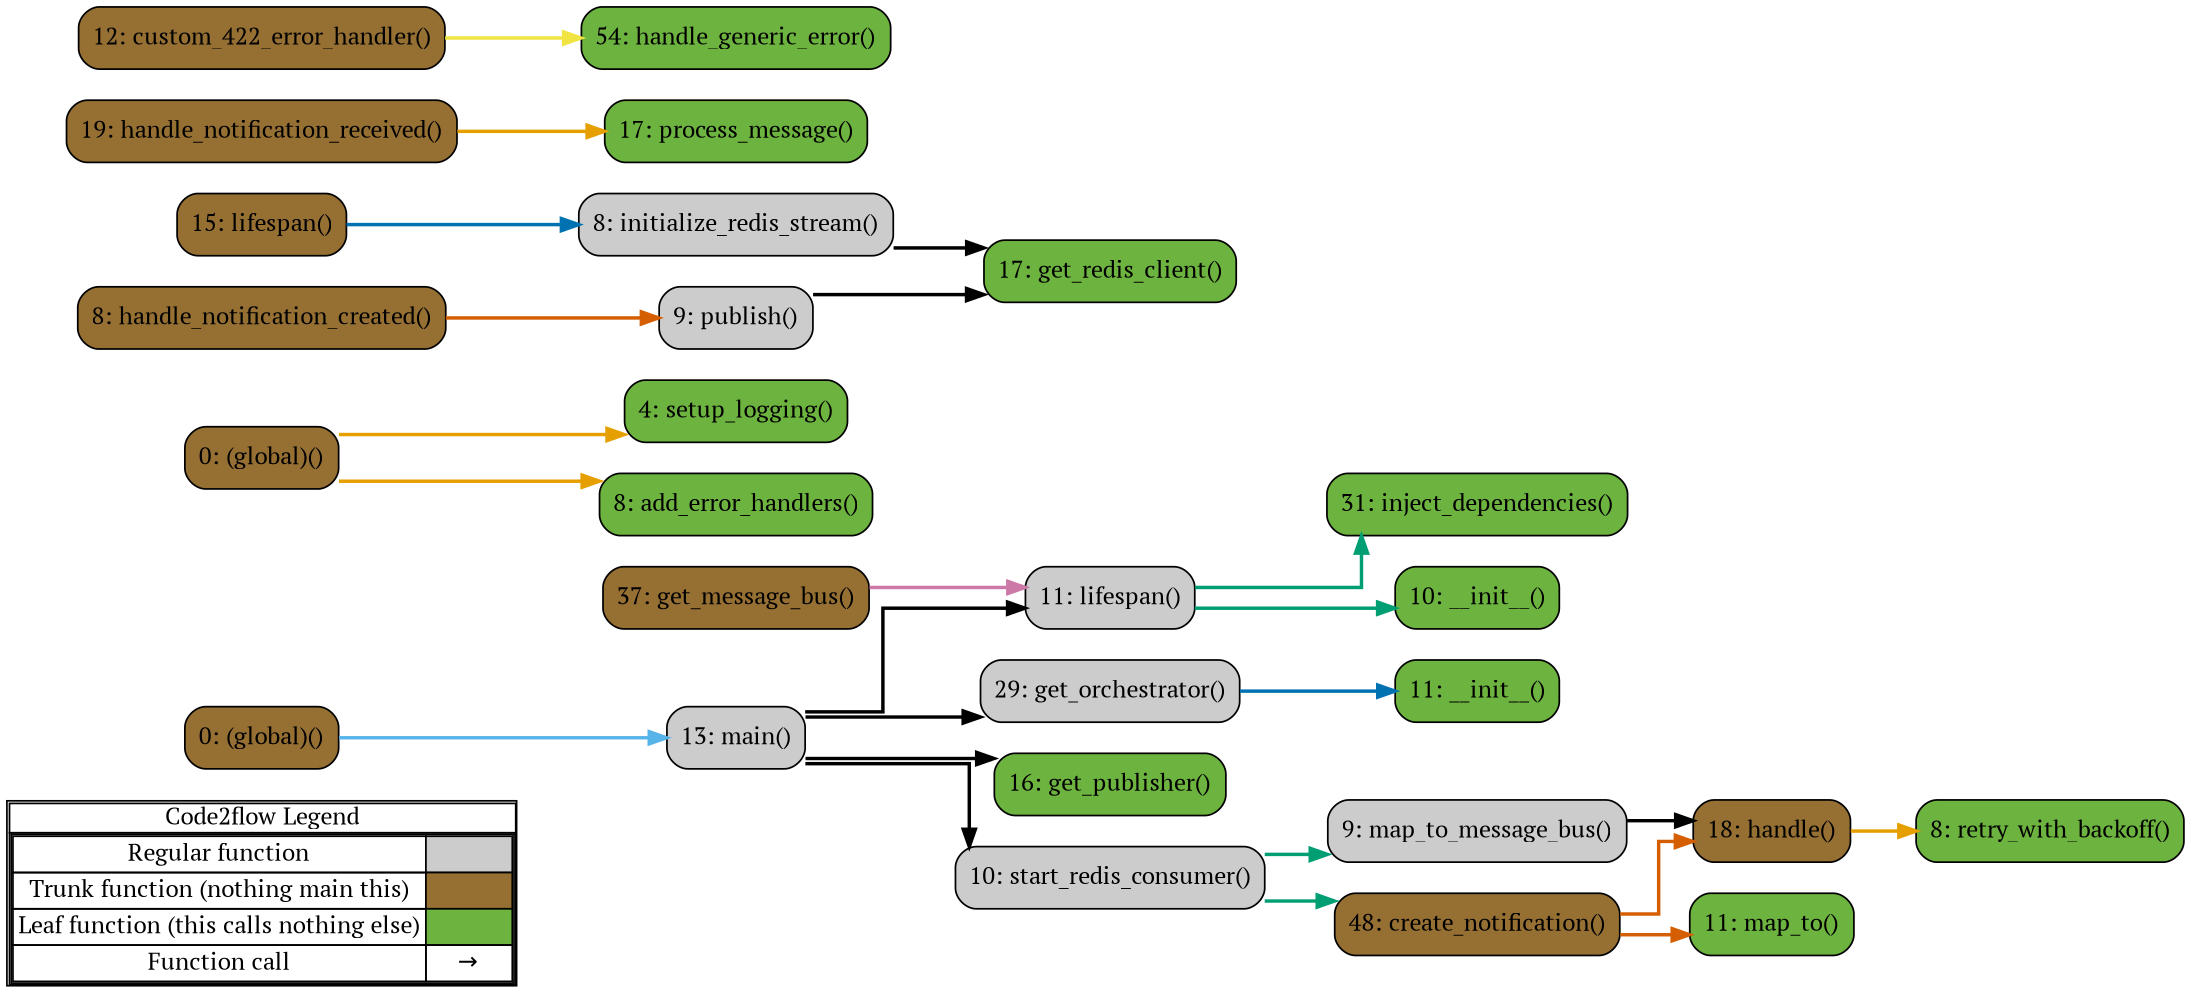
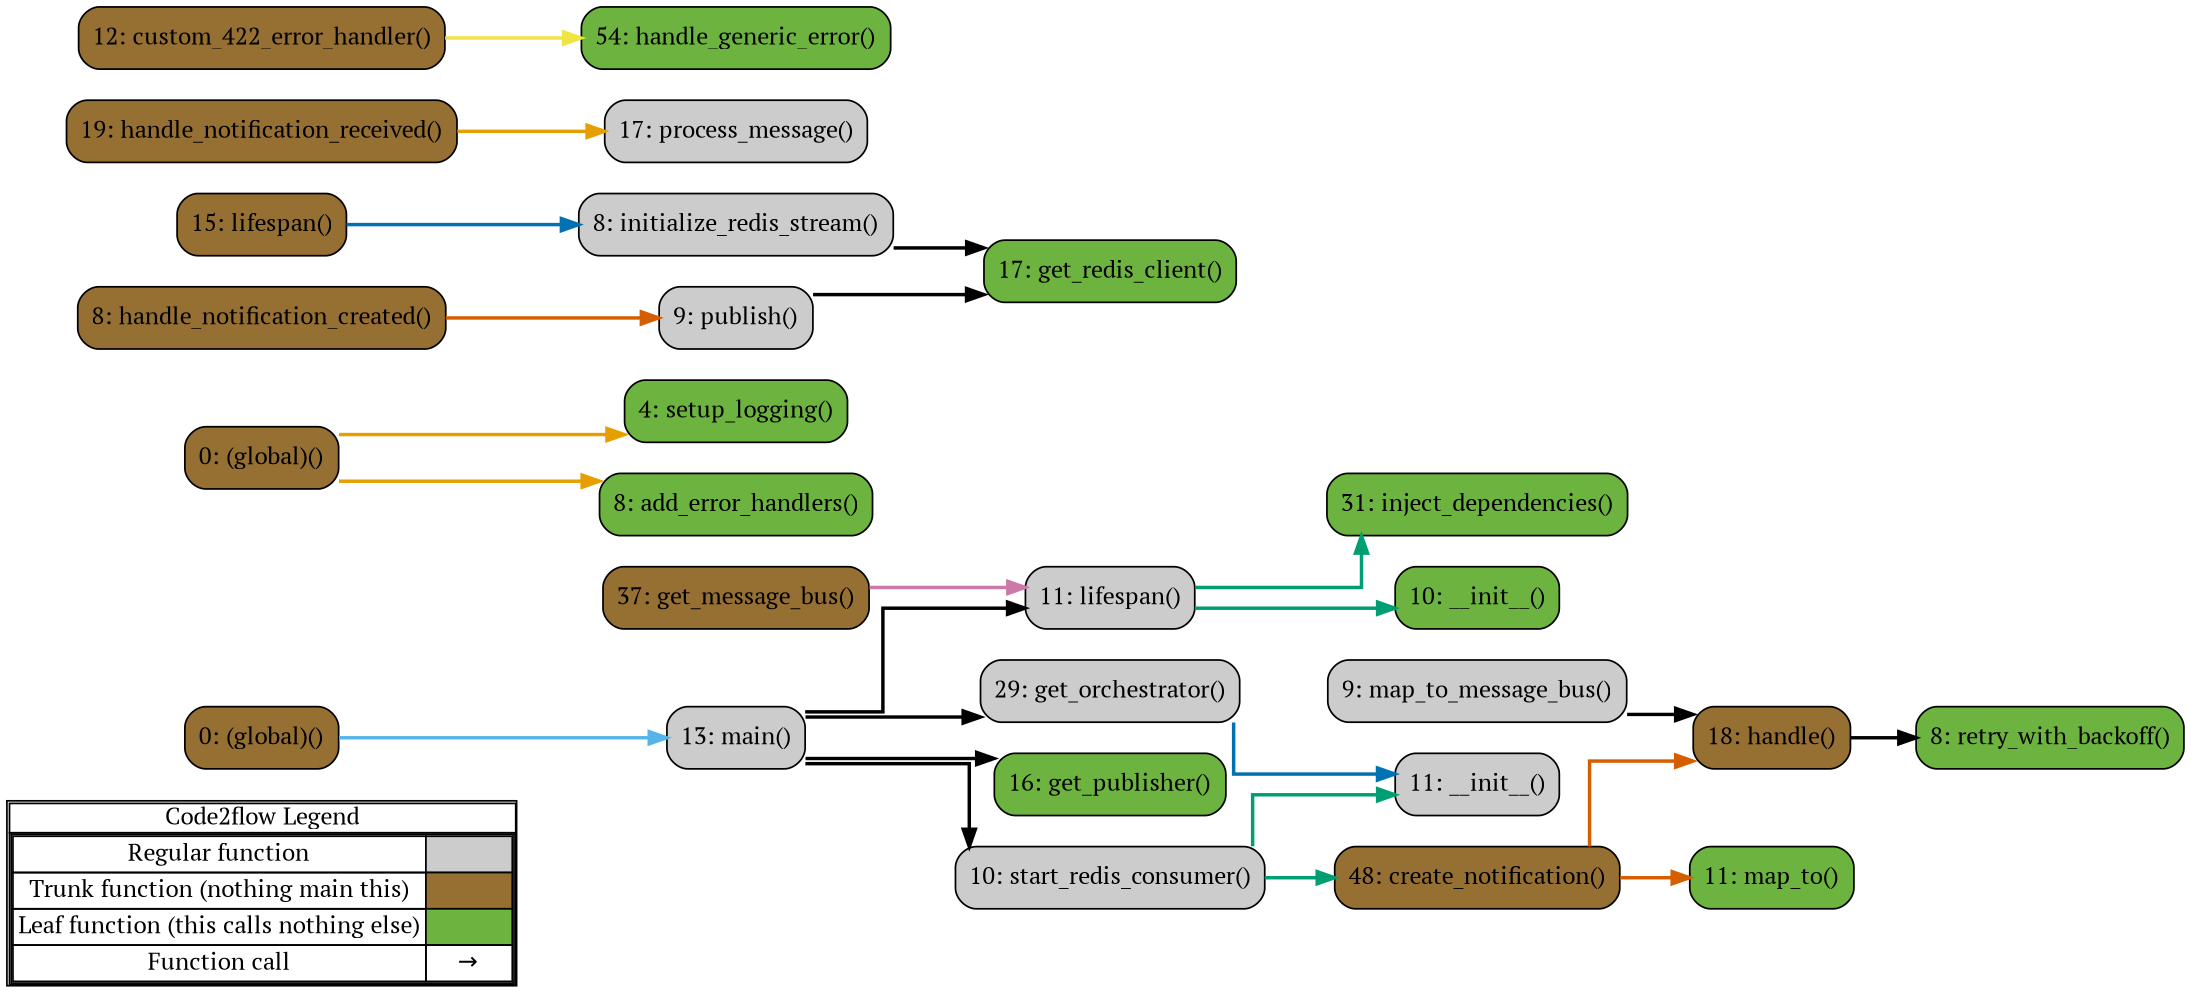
node "17: process_message()": fillcolor #6db33f -> #cccccc
node "11: __init__()": fillcolor #6db33f -> #cccccc
edge "18: handle()" -> "8: retry_with_backoff()": color #e69f00 -> #000000
edge "10: start_redis_consumer()" -> "9: map_to_message_bus()": now "10: start_redis_consumer()" -> "11: __init__()"
